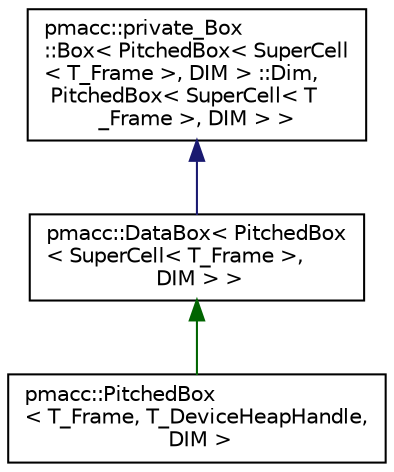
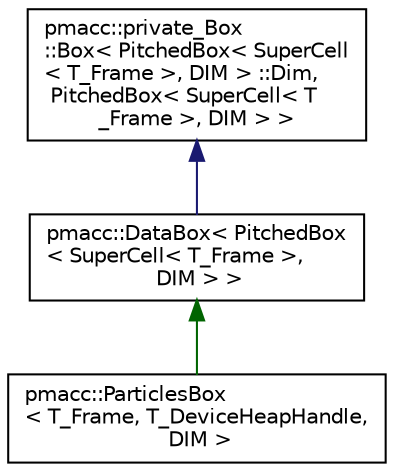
node "pmacc::PitchedBox < T_Frame, T_DeviceHeapHandle, DIM >": label "pmacc::PitchedBox < T_Frame, T_DeviceHeapHandle, DIM >" -> "pmacc::ParticlesBox < T_Frame, T_DeviceHeapHandle, DIM >"
